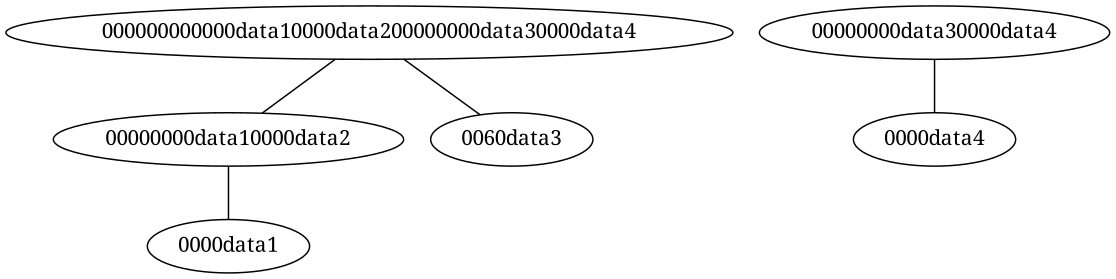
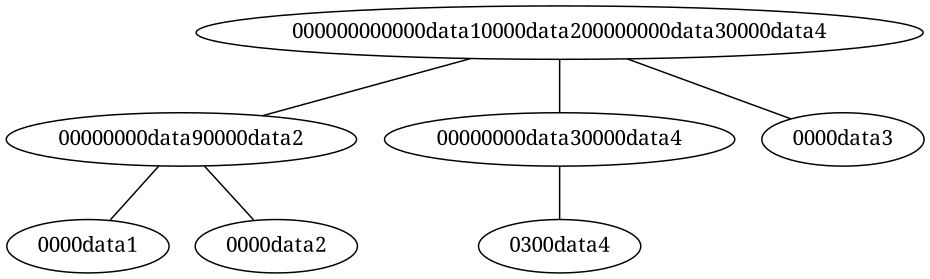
edge "000000000000data10000data200000000data30000data4" -- "00000000data30000data4": added
node "00000000data10000data2": label "00000000data10000data2" -> "00000000data90000data2"
node "0060data3": label "0060data3" -> "0000data3"
node "0000data4": label "0000data4" -> "0300data4"
node "0000data2": added
